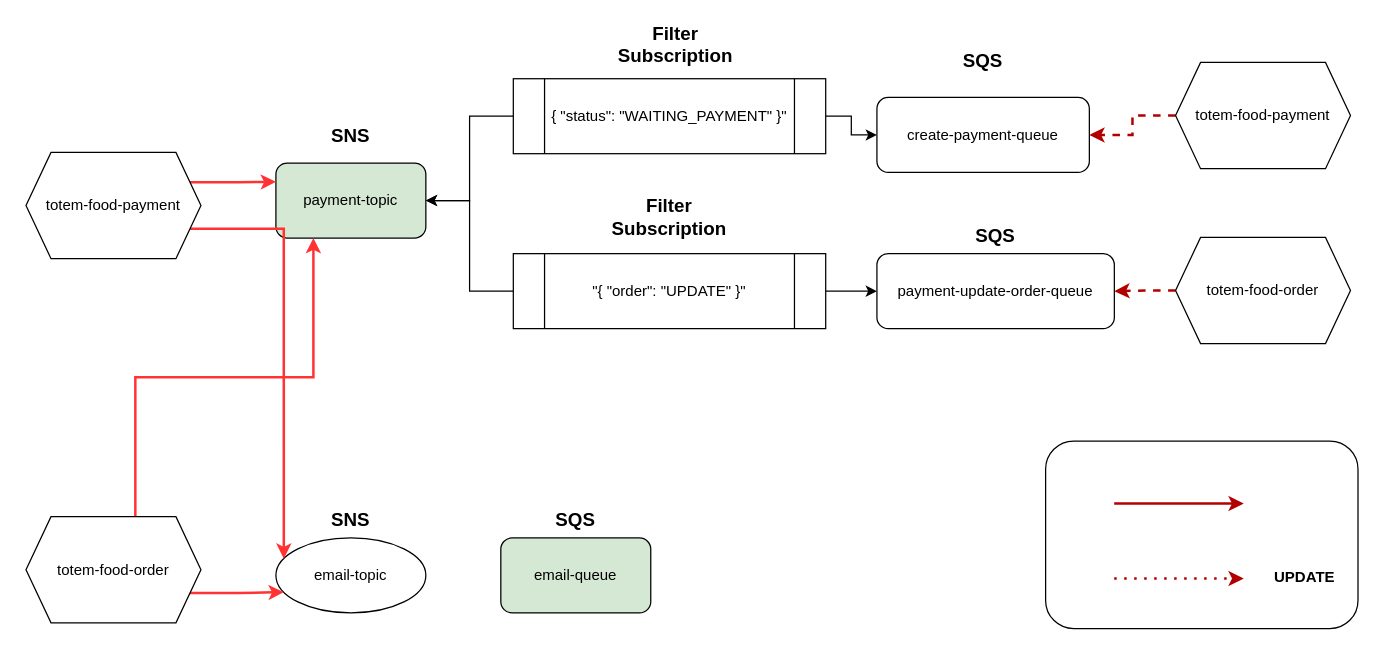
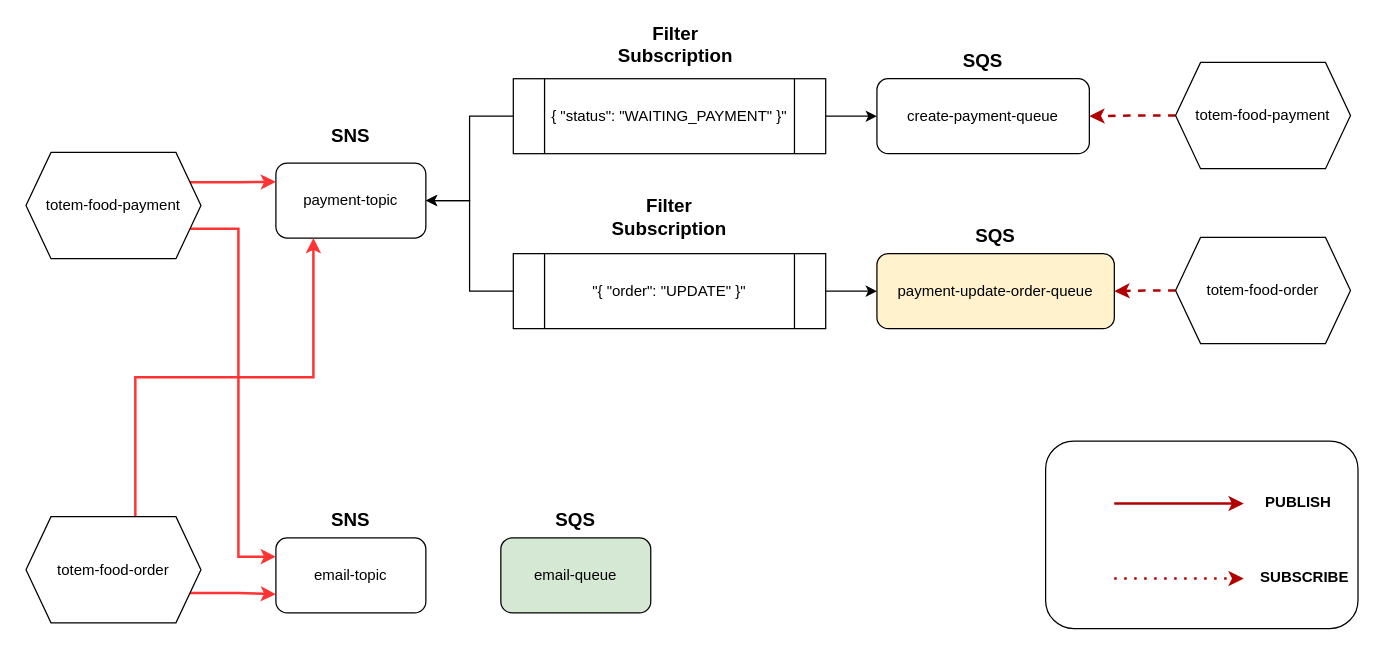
node "create-payment-queue": moved (983, 135) -> (983, 116)
node "payment-topic": fillcolor #d5e8d4 -> #ffffff
node "payment-update-order-queue": fillcolor #ffffff -> #fff2cc
node "PUBLISH": added
node "email-topic": shape ellipse -> rounded rectangle
node "UPDATE": label "UPDATE" -> "SUBSCRIBE"
